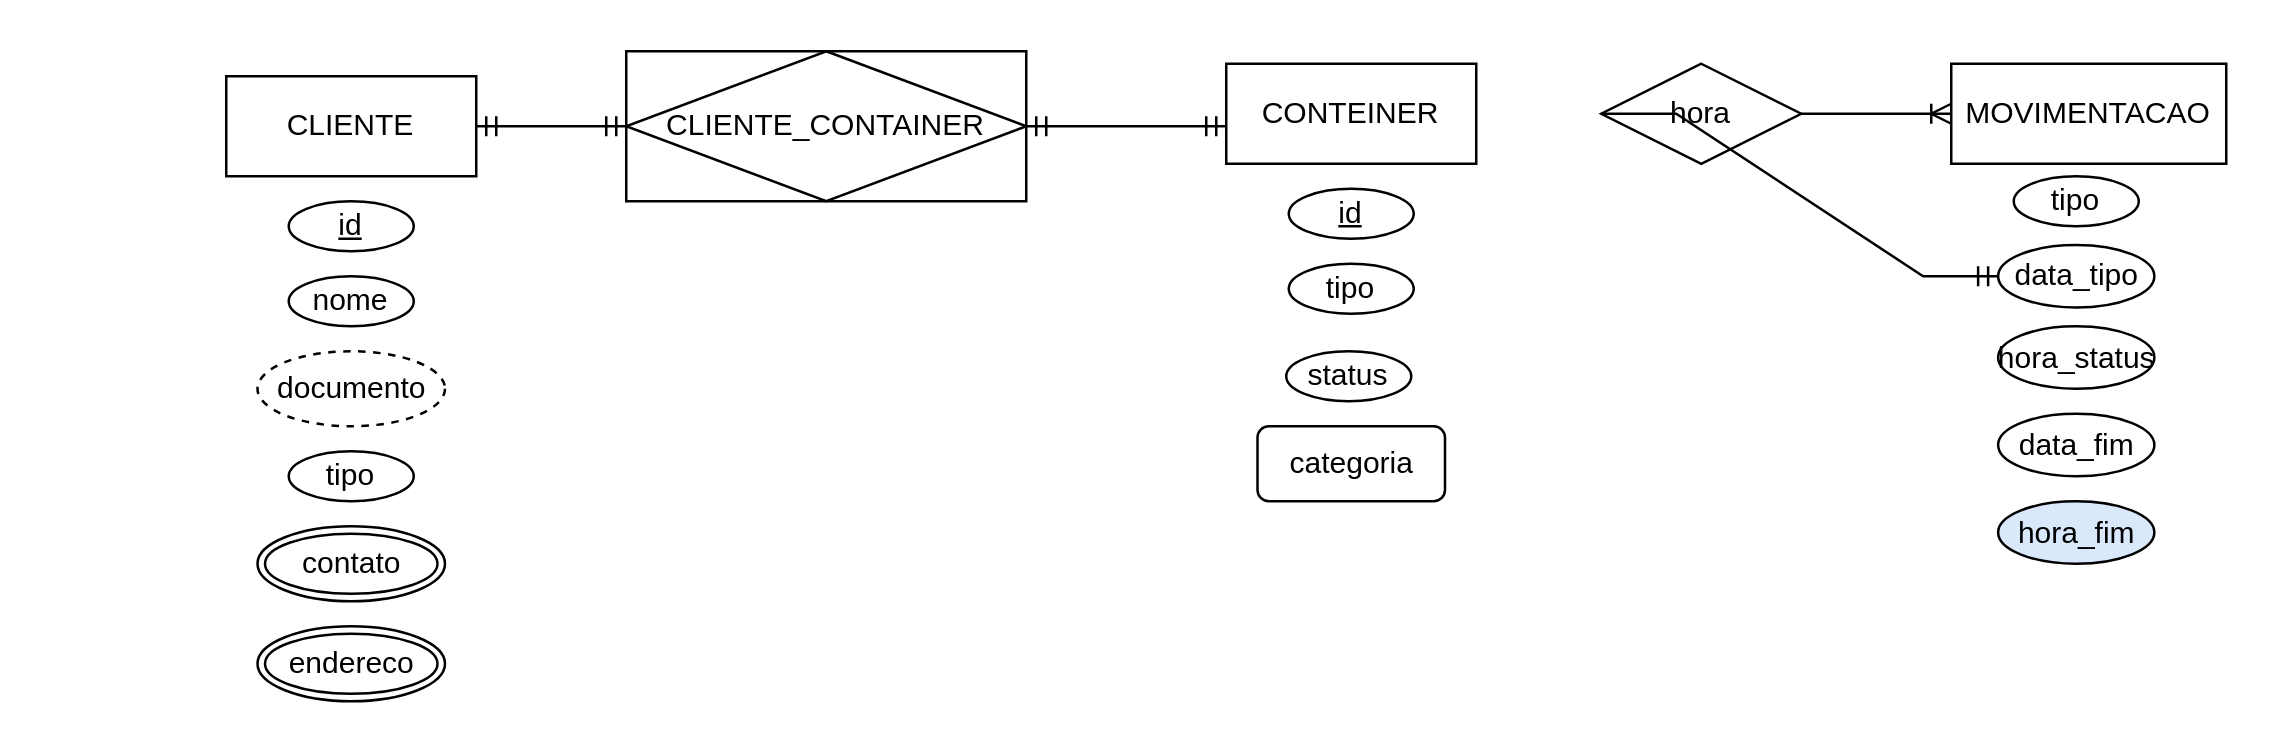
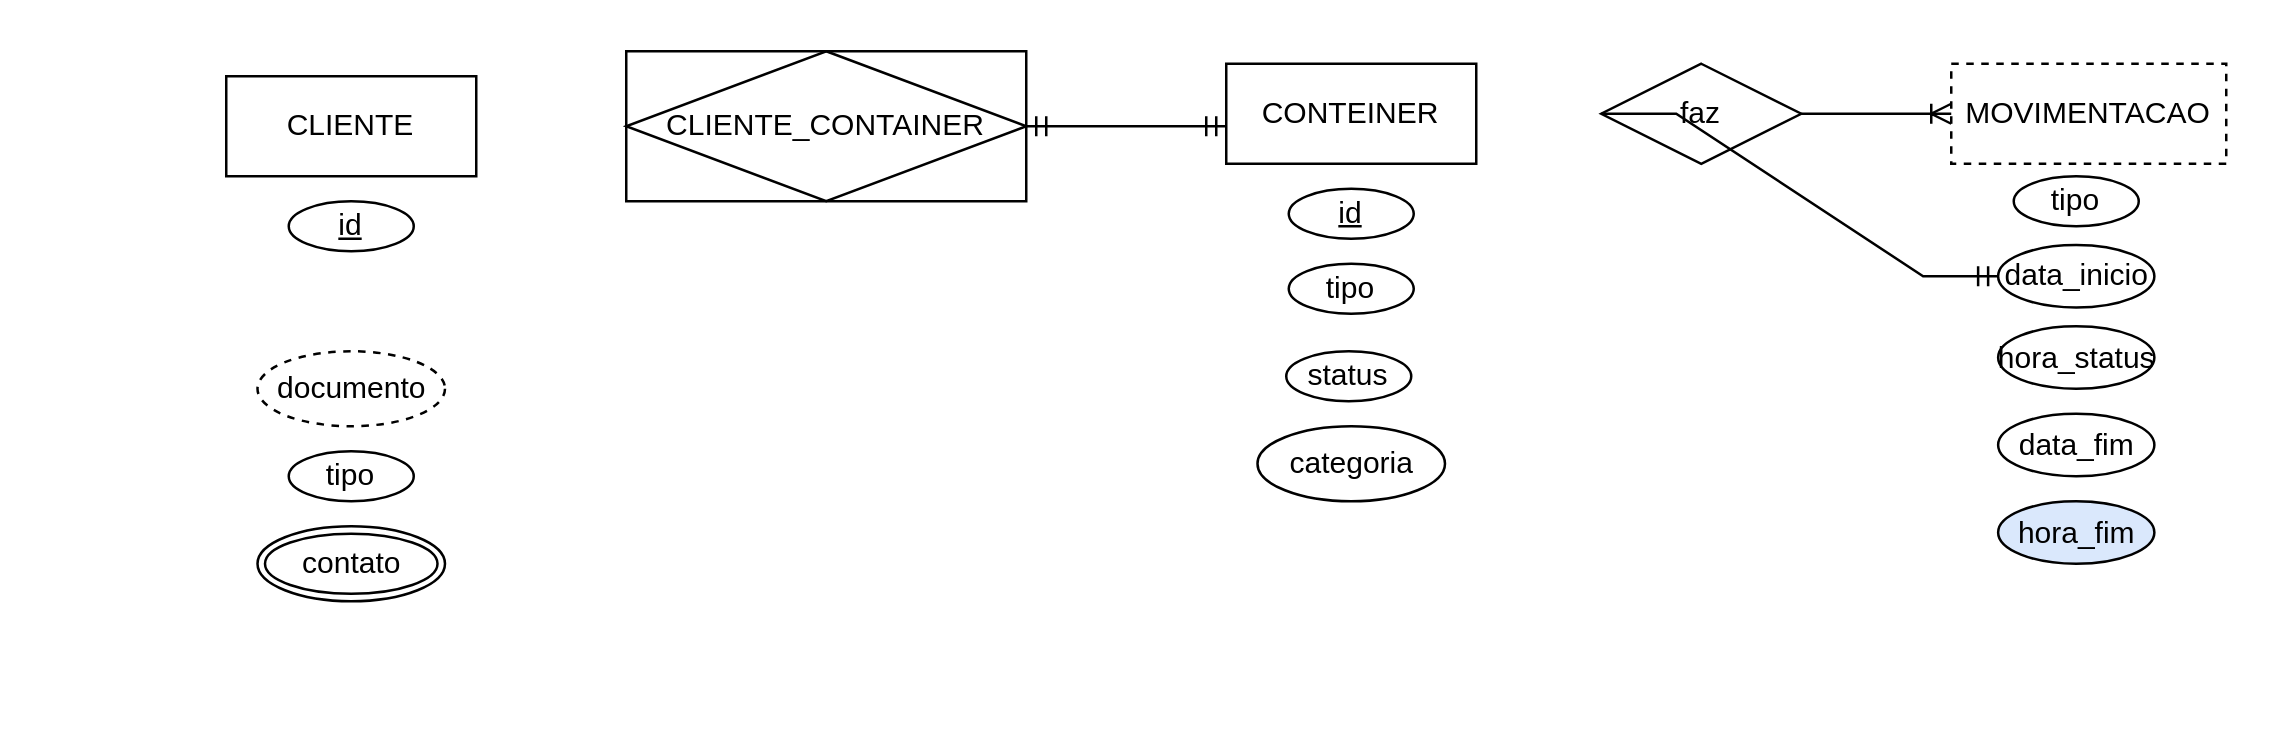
node "hora": label "hora" -> "faz"
node "MOVIMENTACAO": style solid -> dashed
edge "CLIENTE" -- "CLIENTE_CONTAINER": removed
node "data_tipo": label "data_tipo" -> "data_inicio"
node "nome": removed
node "categoria": shape rounded rectangle -> ellipse
node "endereco": removed
